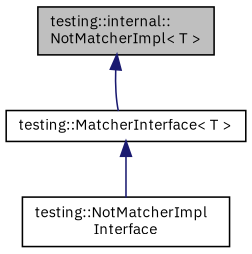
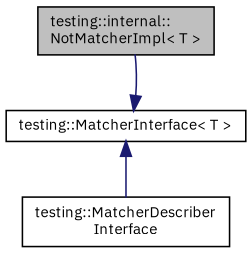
edge "testing::MatcherInterface< T >" -> "testing::internal:: NotMatcherImpl< T >": reversed
node "testing::NotMatcherImpl Interface": label "testing::NotMatcherImpl Interface" -> "testing::MatcherDescriber Interface"
